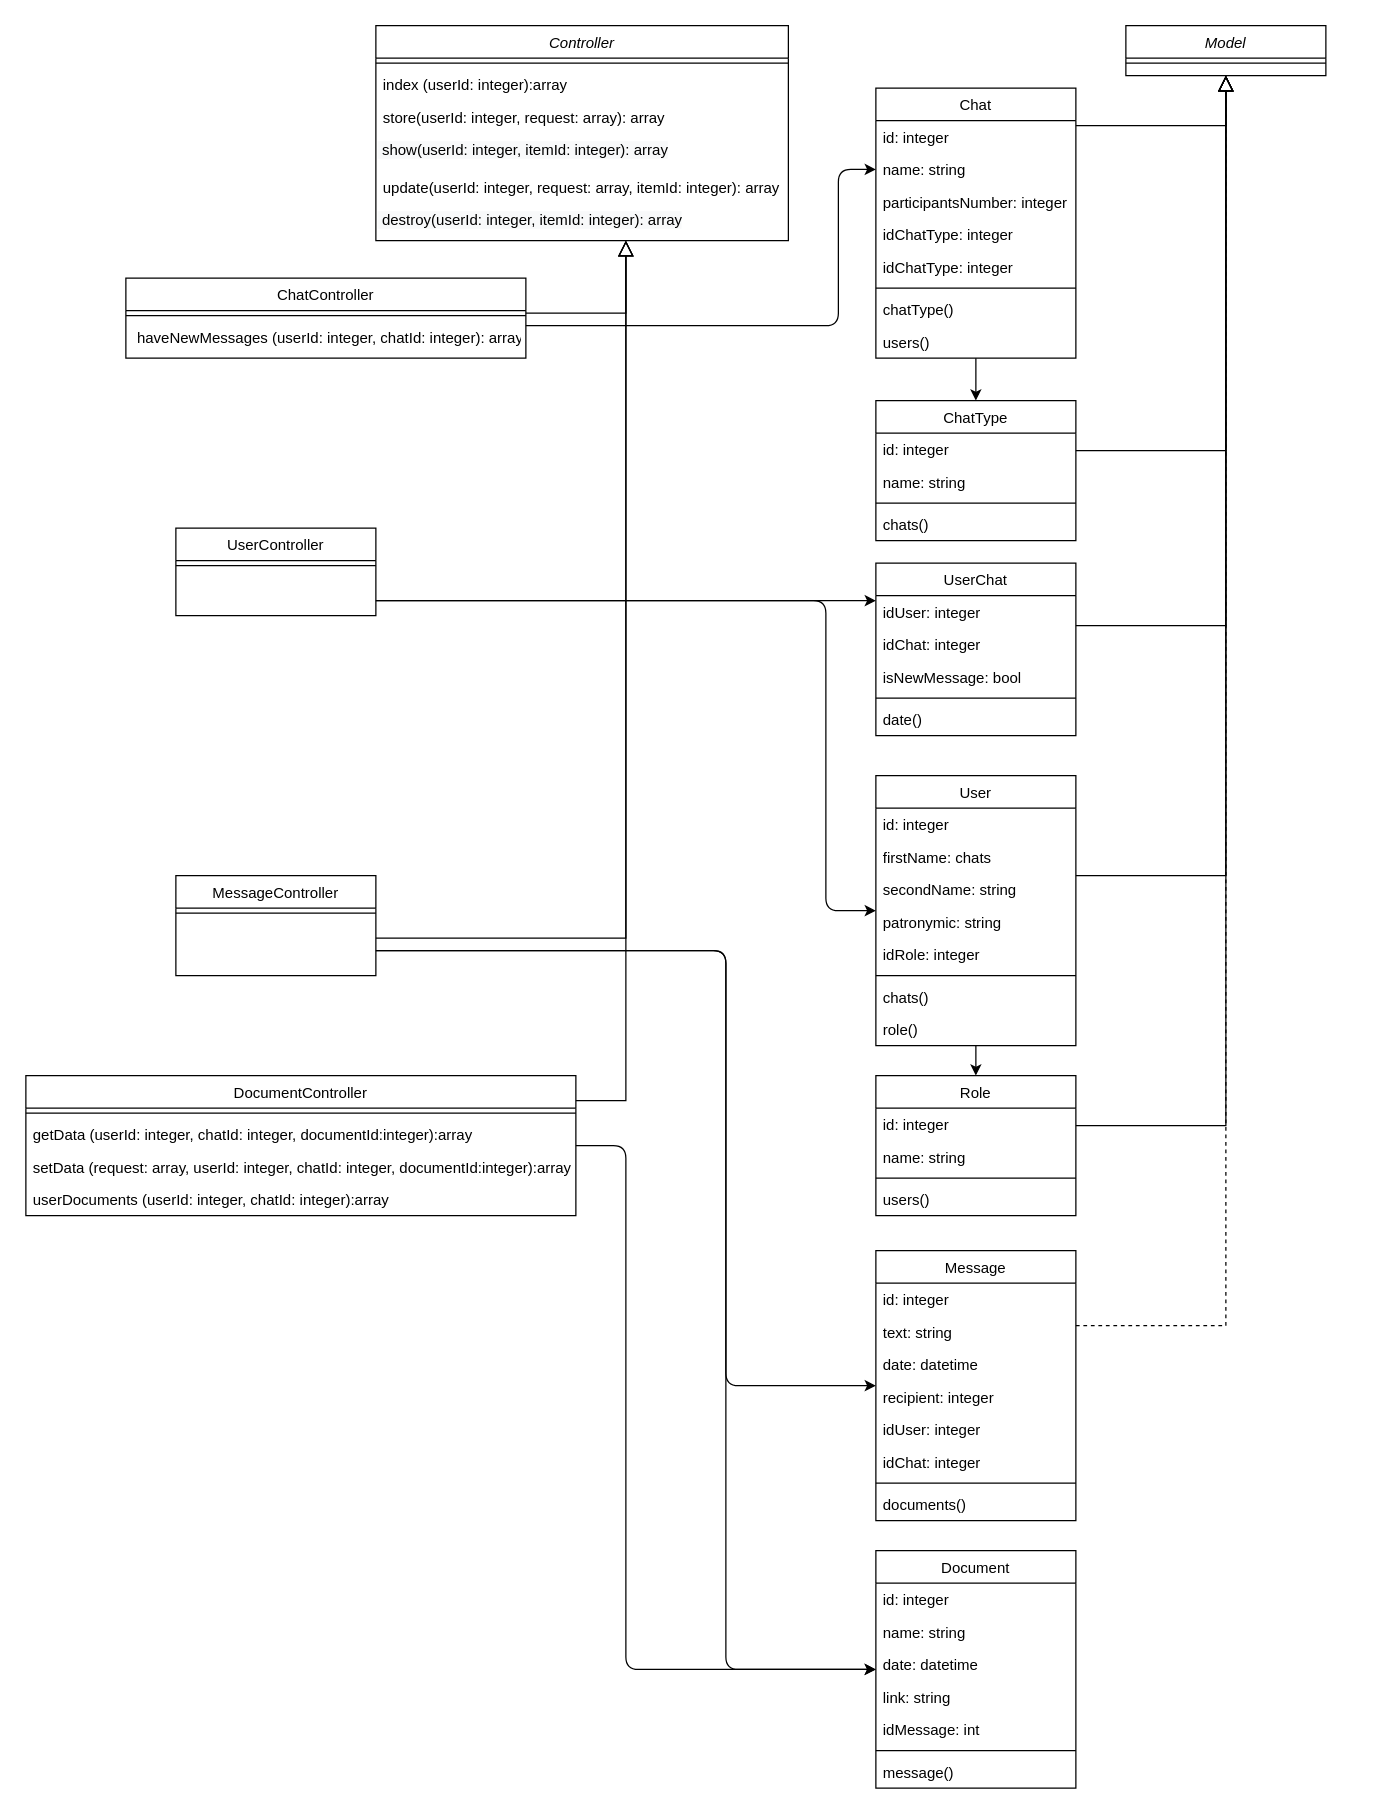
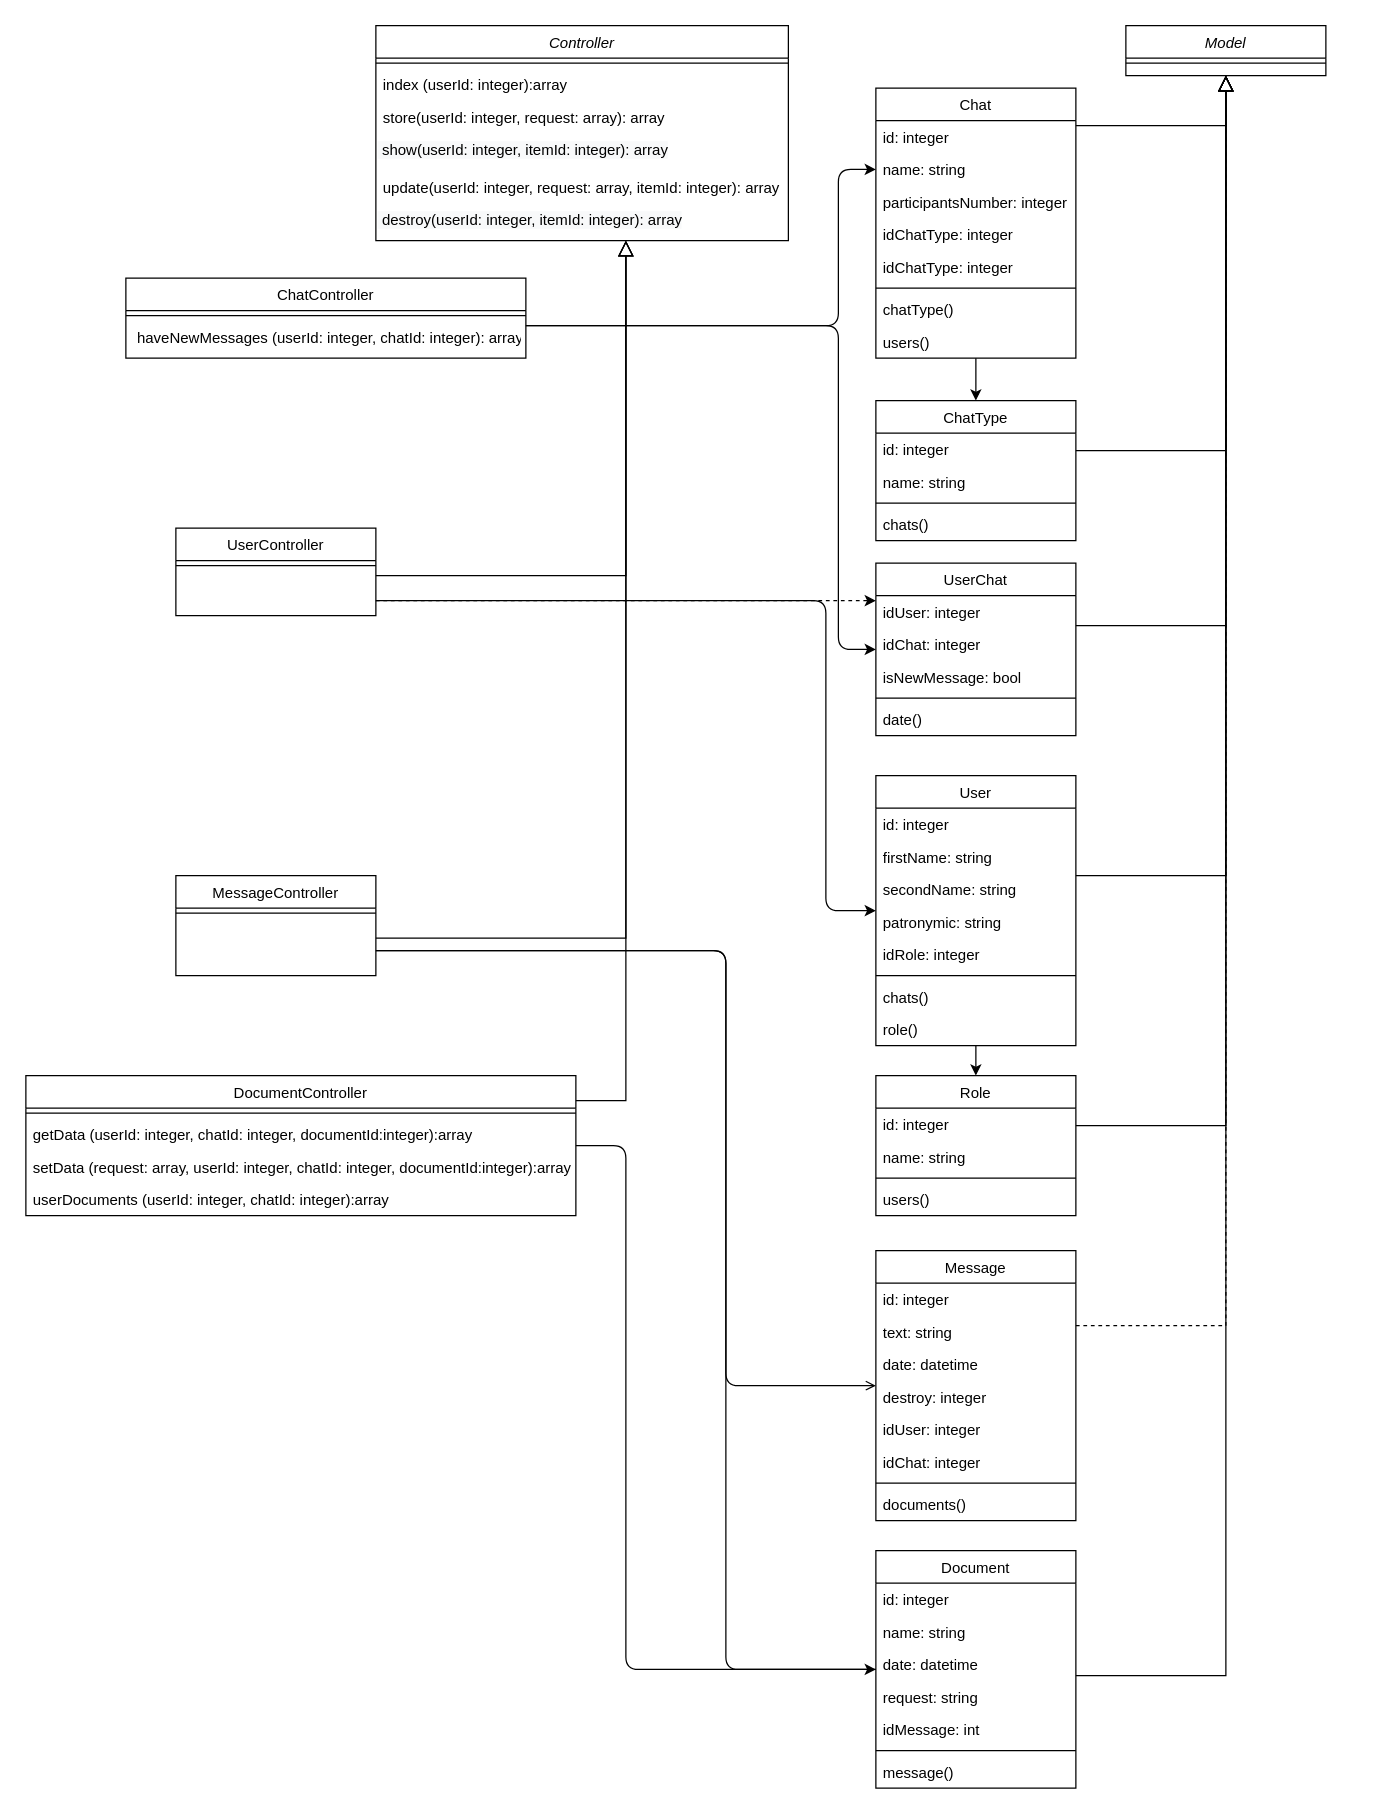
edge "ChatController" -> "Controller": removed
edge "ChatController" -> "UserChat": added
edge "UserController" -> "Controller": added
edge "UserController" -> "UserChat": style solid -> dashed
node "firstName: chats": label "firstName: chats" -> "firstName: string"
edge "MessageController" -> "Message": arrowhead classic -> open
node "recipient: integer": label "recipient: integer" -> "destroy: integer"
edge "Document" -> "Model": added
edge "DocumentController" -> "Document": arrowhead classic -> none
node "link: string": label "link: string" -> "request: string"
